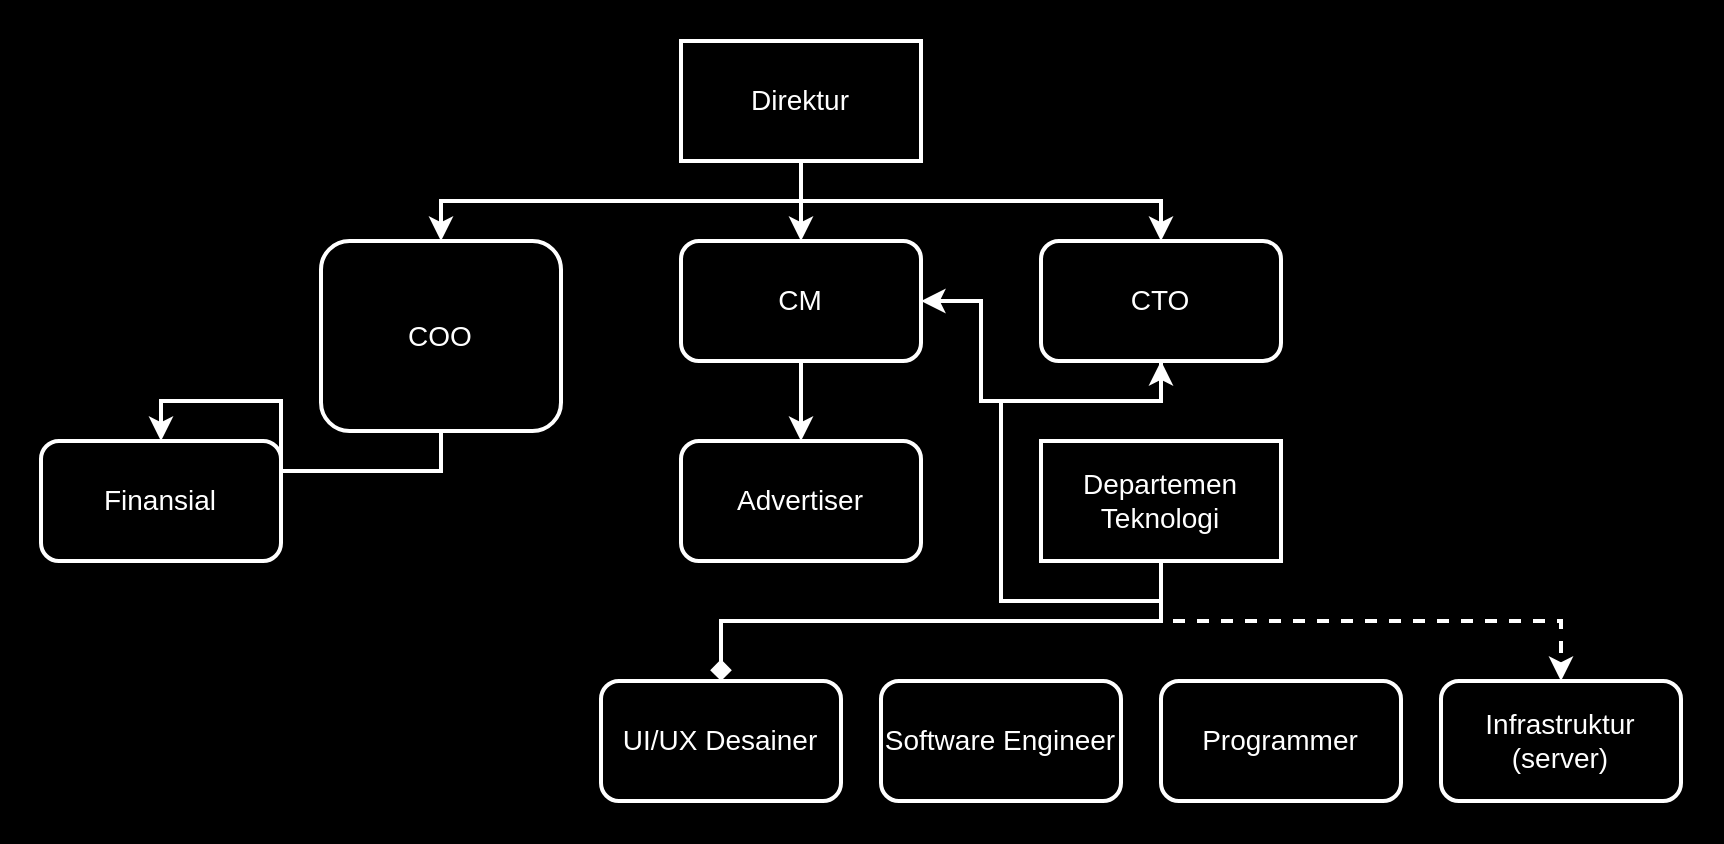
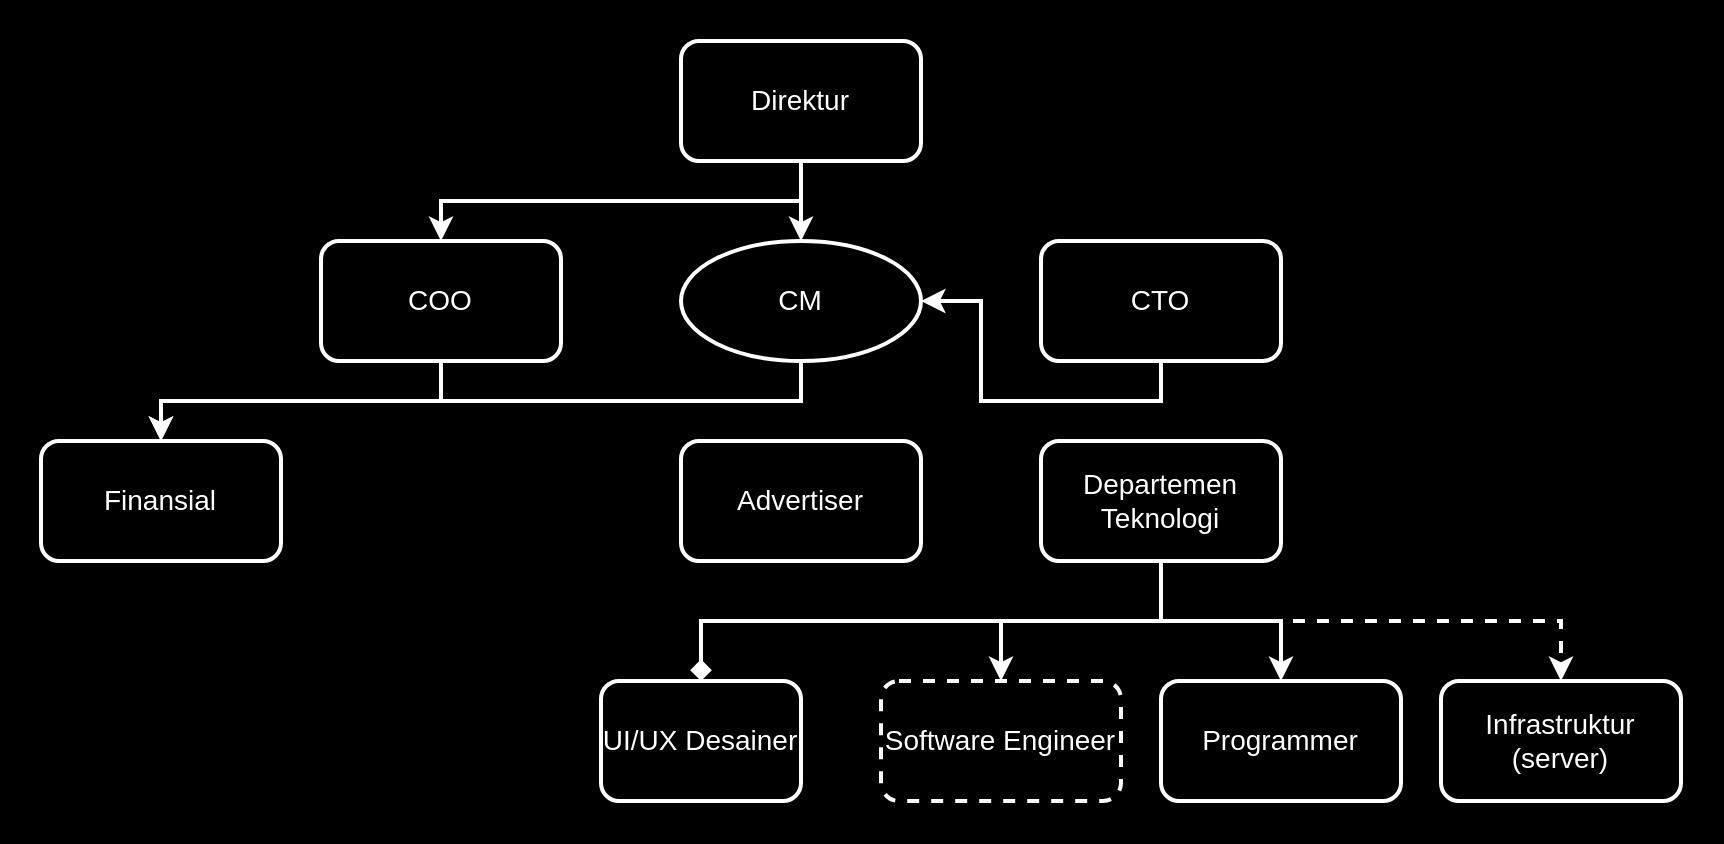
node "Direktur": shape rectangle -> rounded rectangle
edge "Direktur" -> "CTO": removed
node "CM": shape rounded rectangle -> ellipse
node "COO": size 240x190 -> 240x120
edge "CM" -> "Advertiser": now "CM" -> "Finansial"
node "Departemen Teknologi": shape rectangle -> rounded rectangle
edge "Departemen Teknologi" -> "CTO": now "Departemen Teknologi" -> "Programmer"
edge "Departemen Teknologi" -> "Software Engineer": added
node "UI/UX Desainer": size 240x120 -> 200x120
node "Software Engineer": style solid -> dashed
